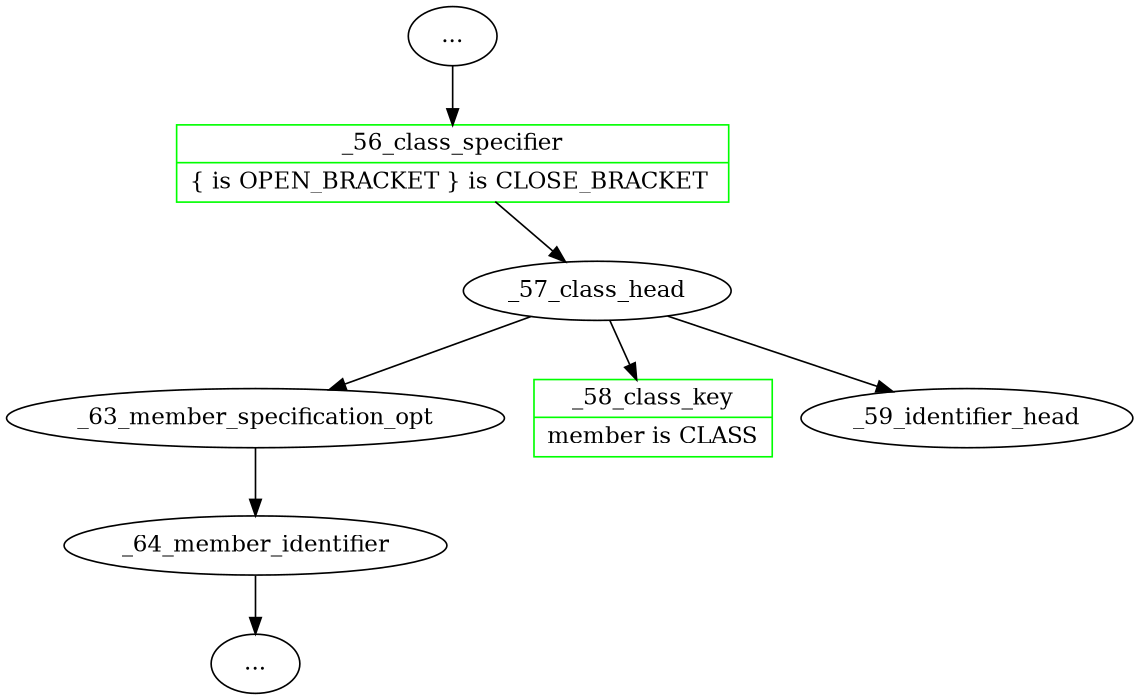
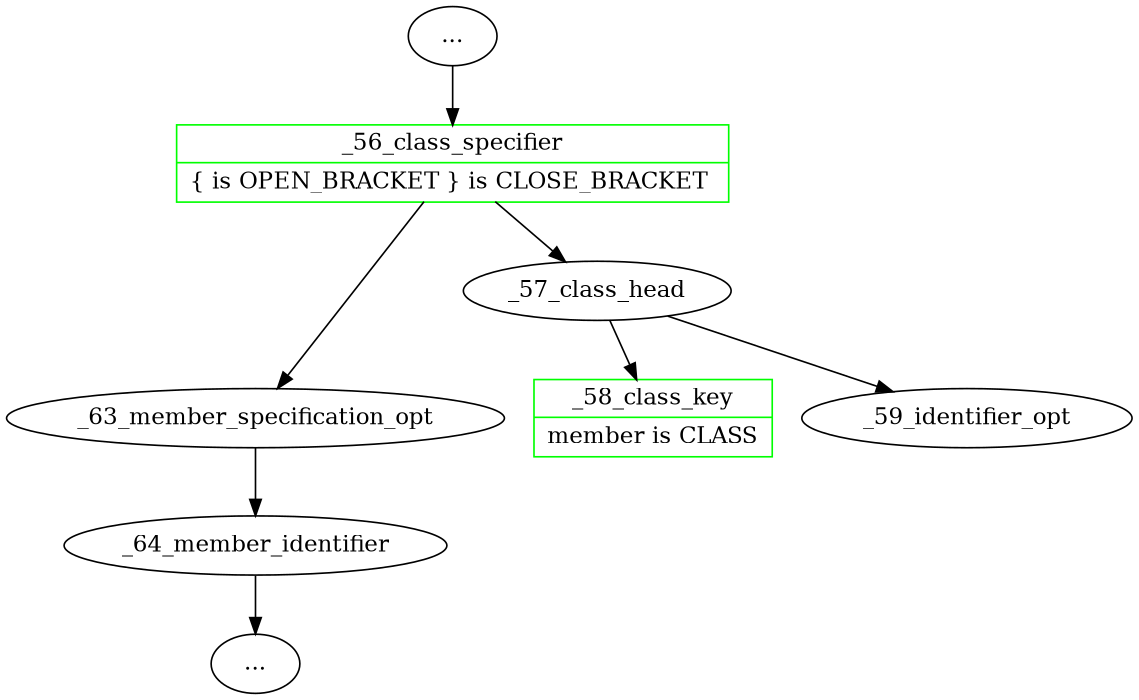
edge "_57_class_head" -> "_63_member_specification_opt": now "_56_class_specifier" -> "_63_member_specification_opt"
node "_59_identifier_head": label "_59_identifier_head" -> "_59_identifier_opt"
